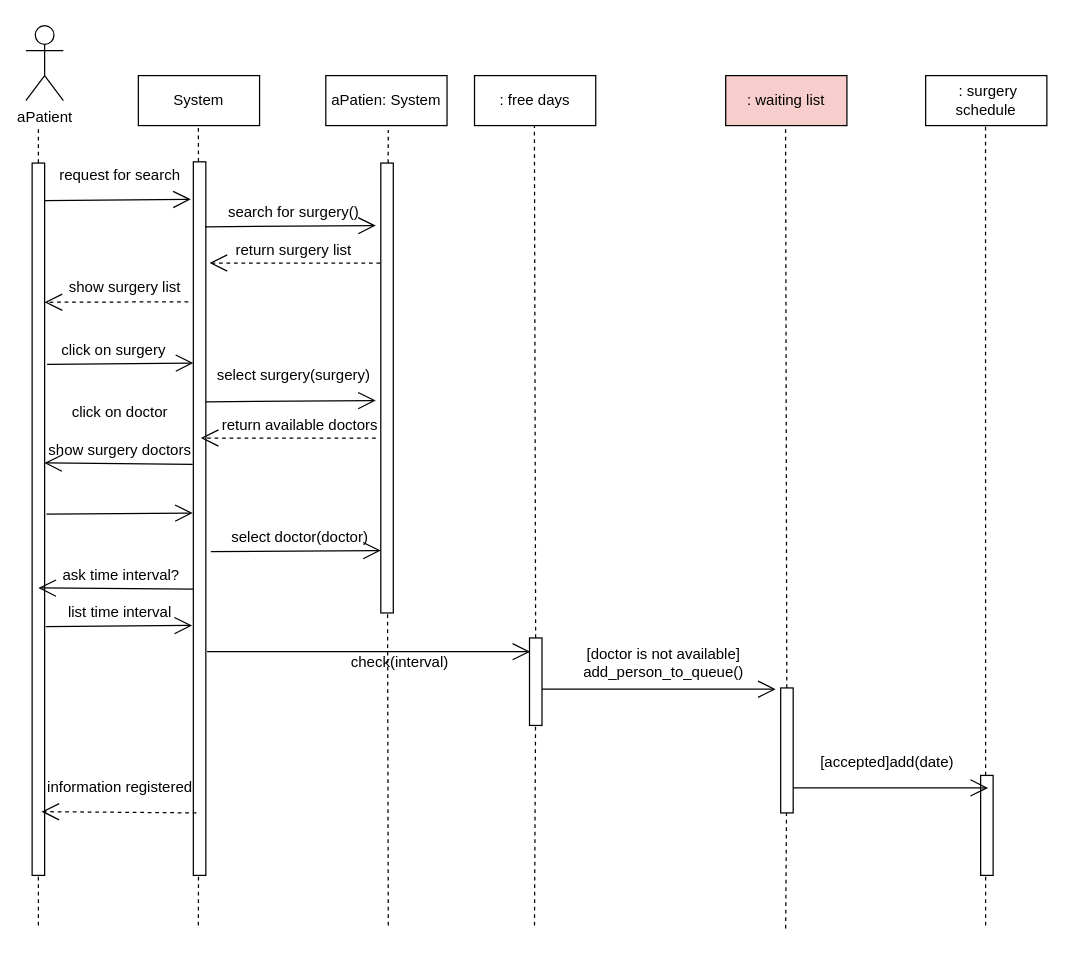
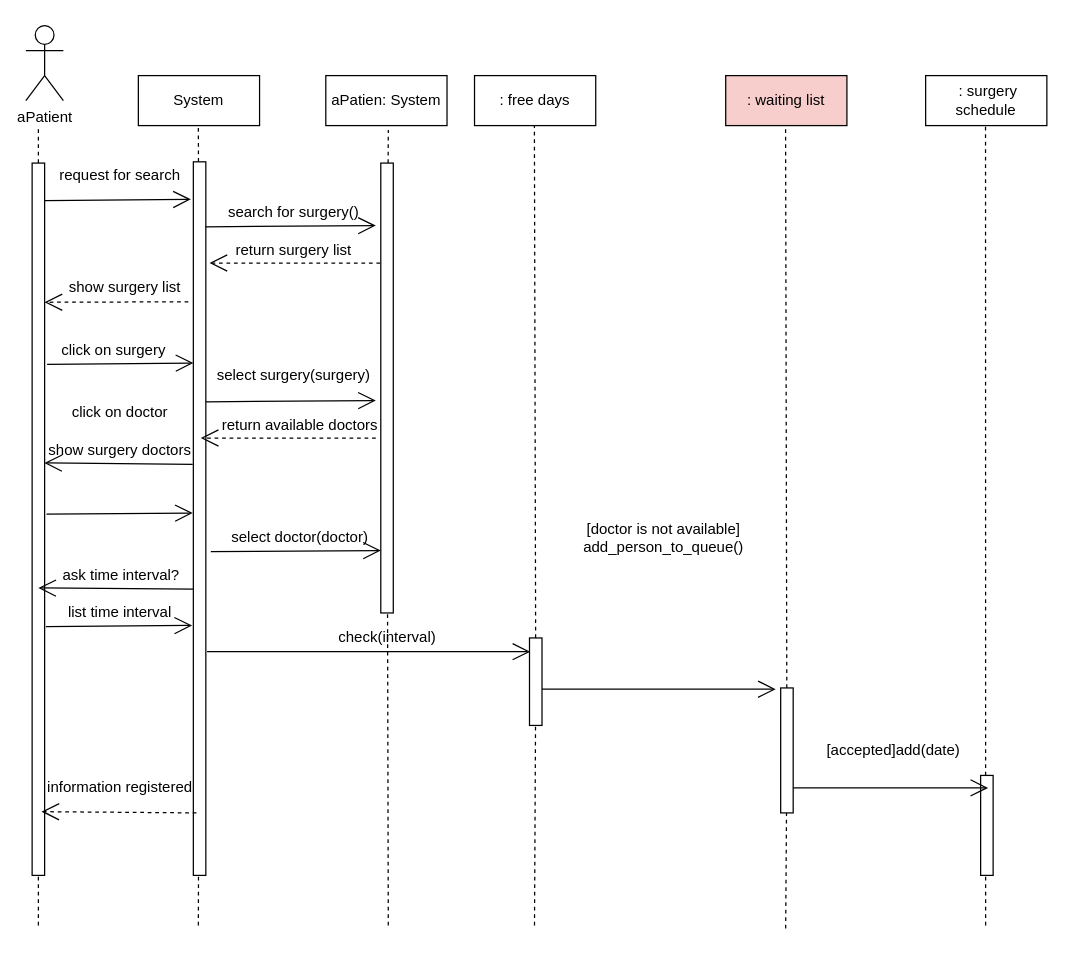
node "check(interval)": moved (399, 663) -> (387, 638)
node "[doctor is not available] add_person_to_queue()": moved (663, 663) -> (663, 538)
node "[accepted]add(date)": moved (887, 763) -> (893, 751)
